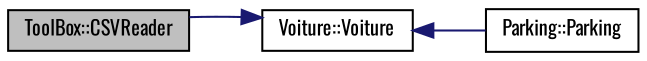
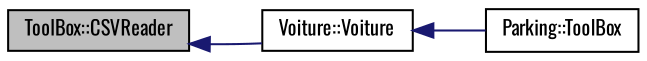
edge "ToolBox::CSVReader" -> "Voiture::Voiture": reversed
node "Parking::Parking": label "Parking::Parking" -> "Parking::ToolBox"
